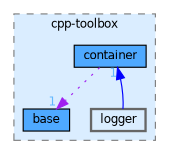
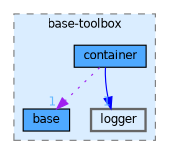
cluster "cpp-toolbox": label "cpp-toolbox" -> "base-toolbox"
edge "logger" -> "container": reversed
